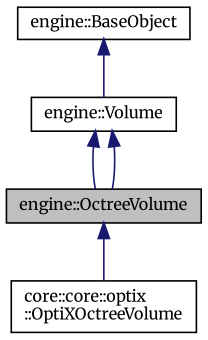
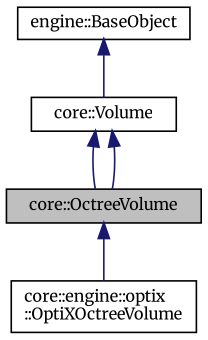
node "engine::Volume": label "engine::Volume" -> "core::Volume"
node "engine::OctreeVolume": label "engine::OctreeVolume" -> "core::OctreeVolume"
node "core::core::optix ::OptiXOctreeVolume": label "core::core::optix ::OptiXOctreeVolume" -> "core::engine::optix ::OptiXOctreeVolume"
